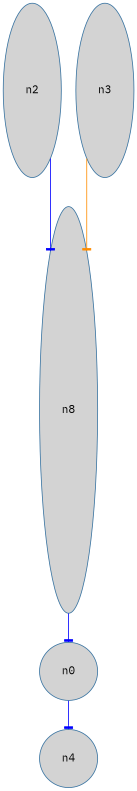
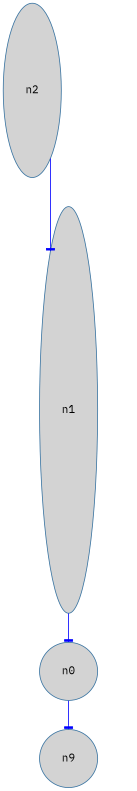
node "n3": removed
node "n8": label "n8" -> "n1"
node "n4": label "n4" -> "n9"
